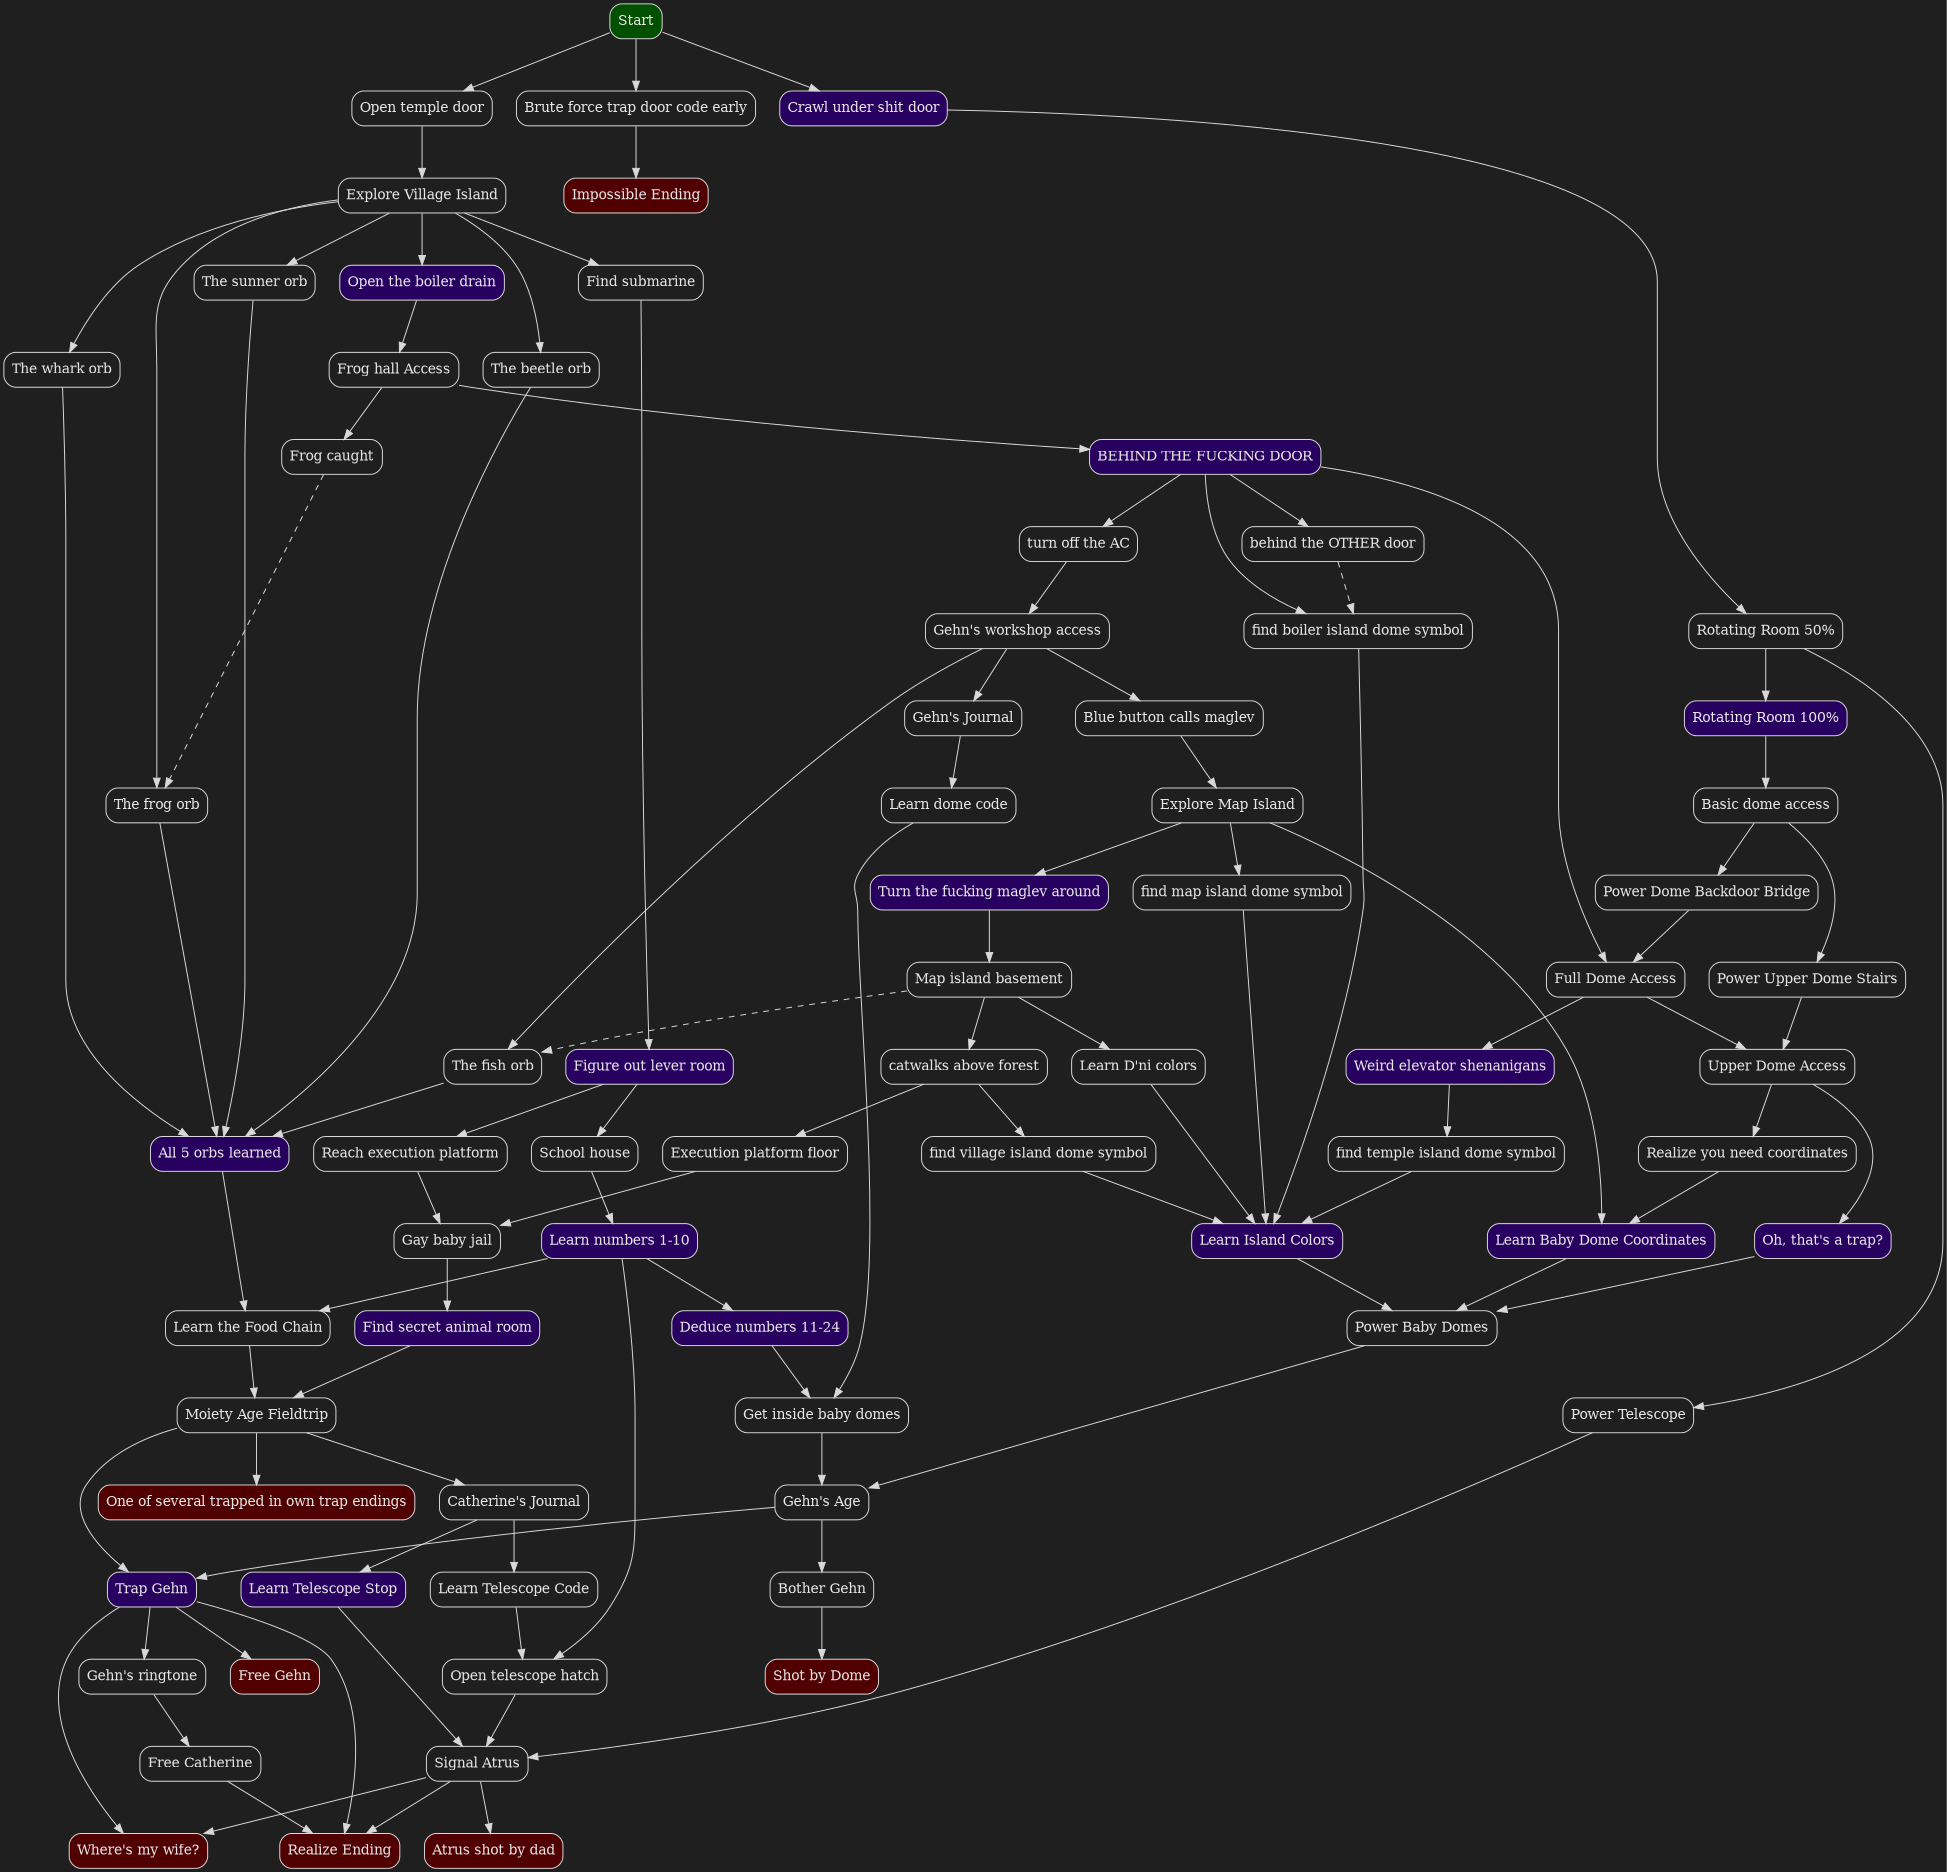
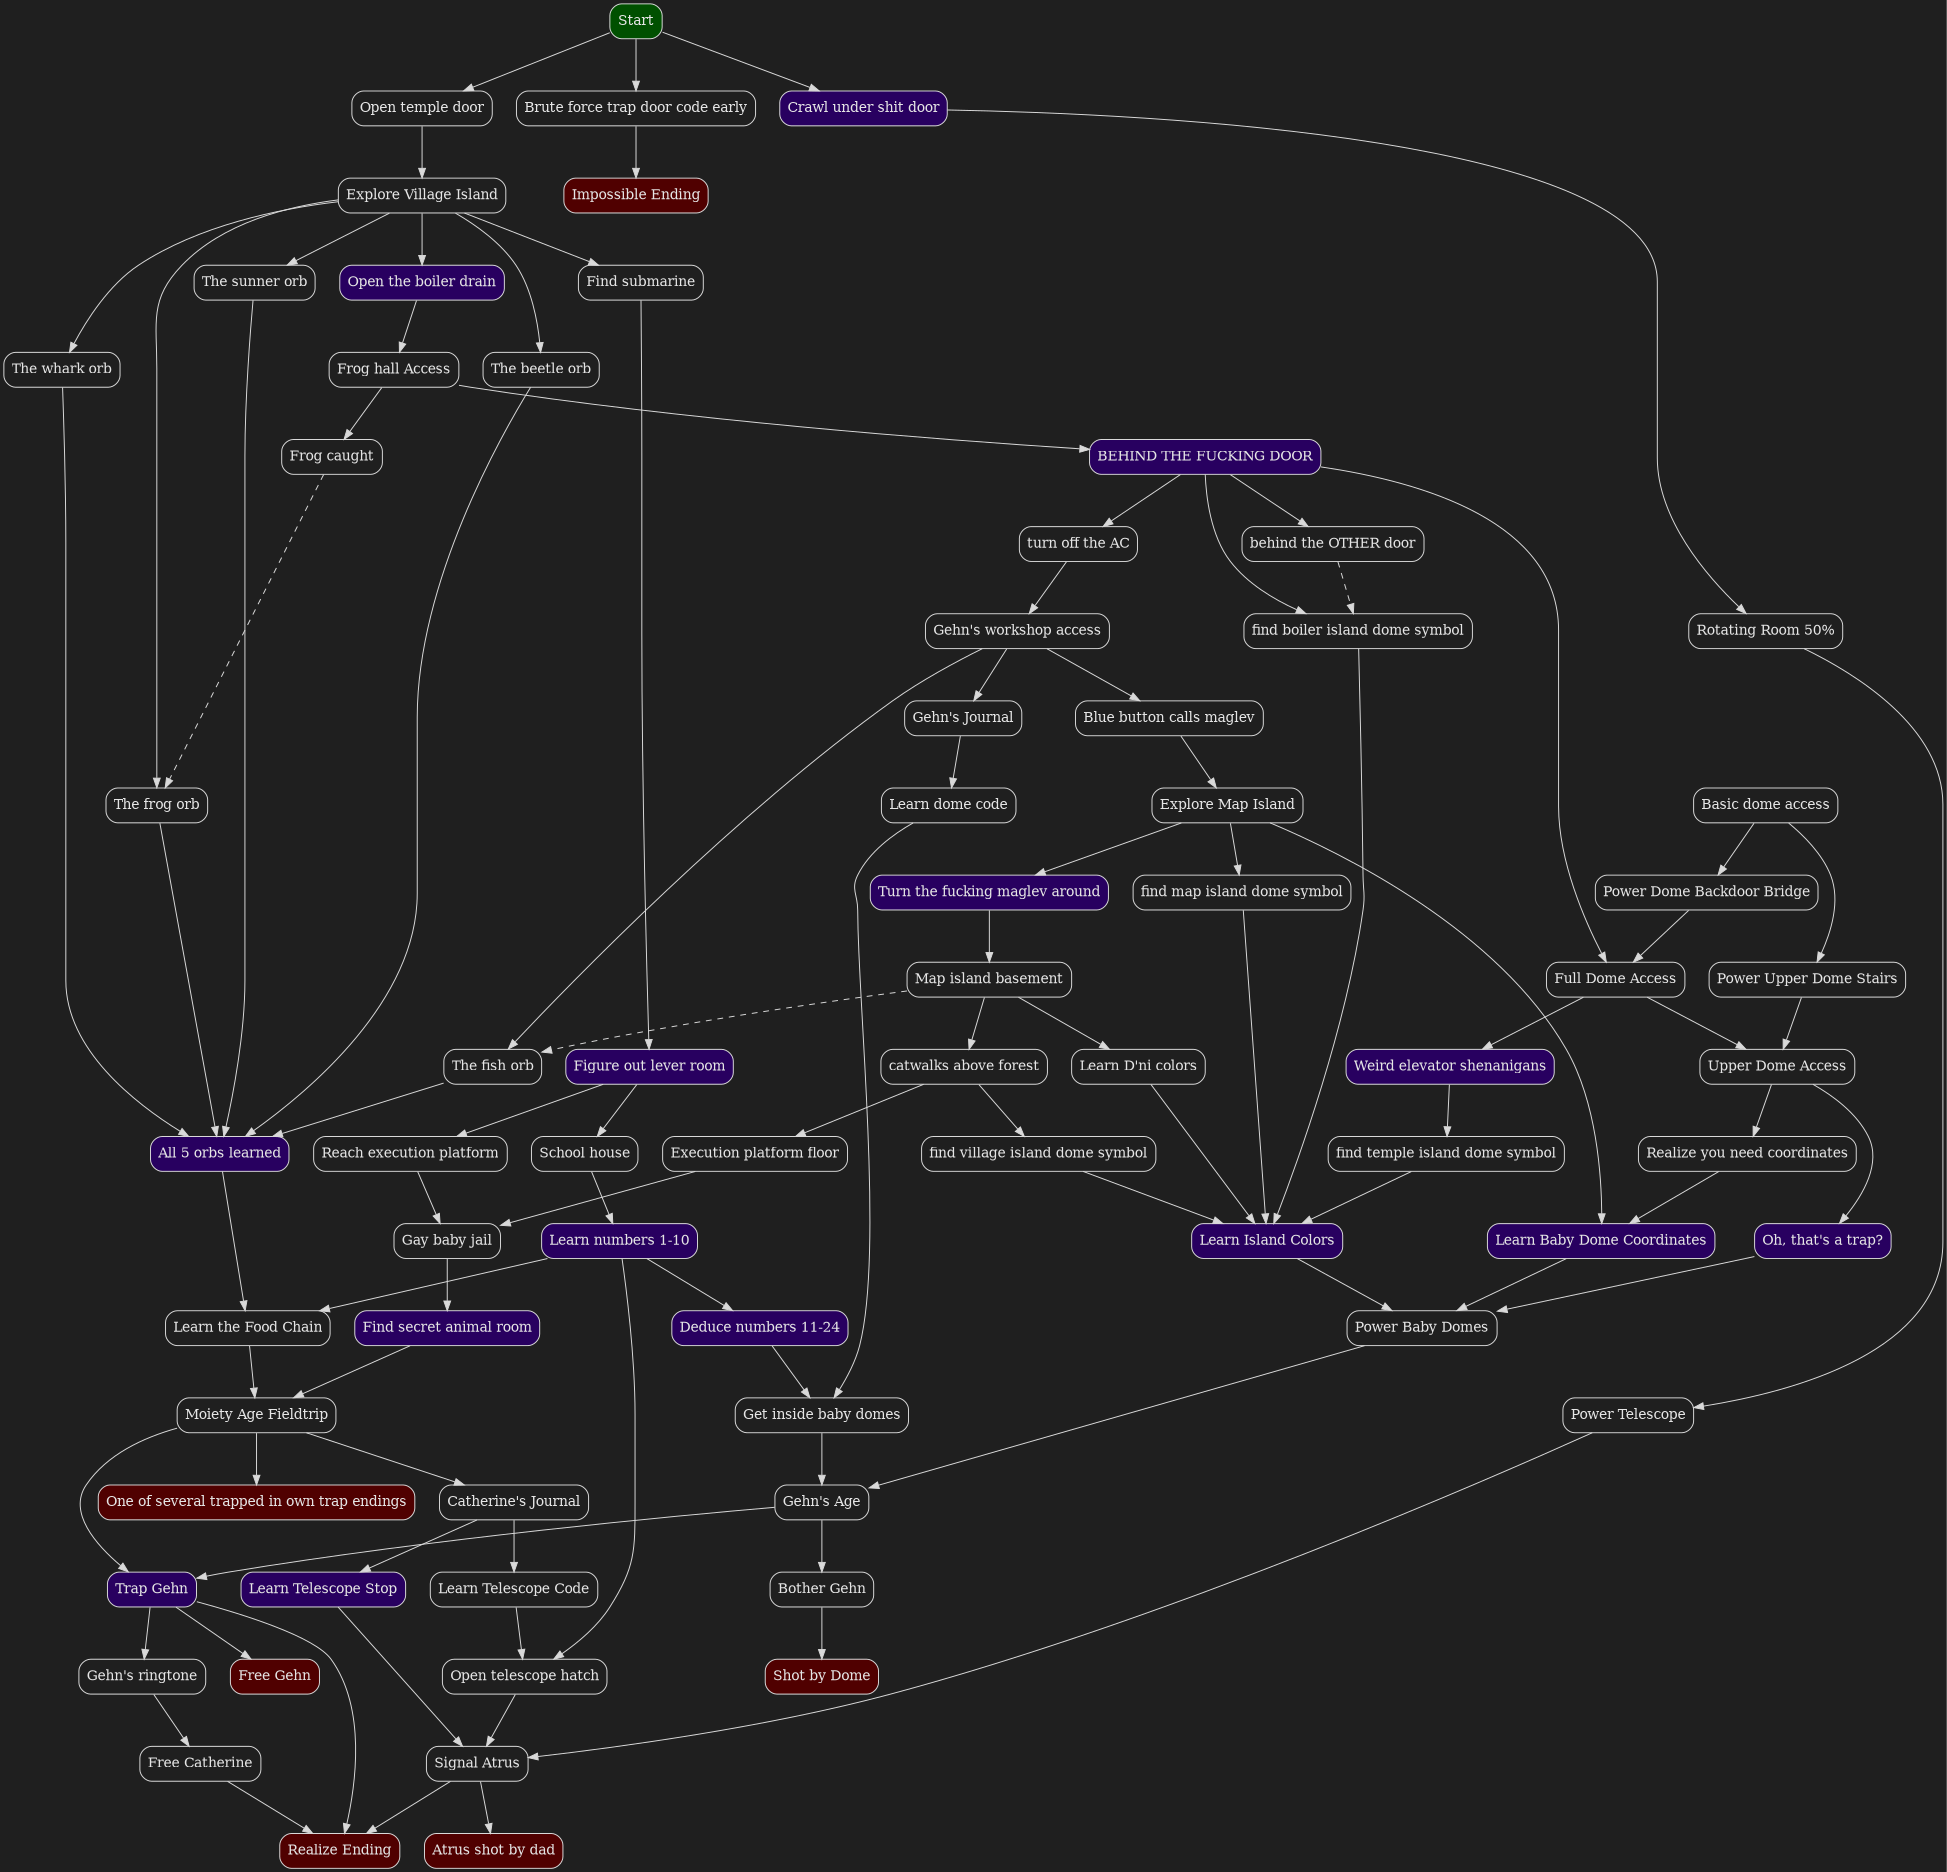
node "Rotating Room 100%": removed
node "Where's my wife?": removed
